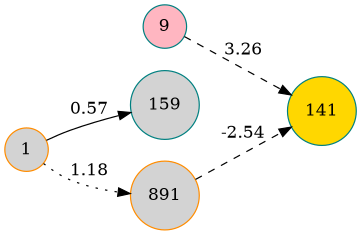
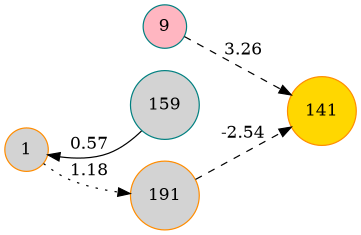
node "141": color teal -> darkorange
edge "1" -> "159": reversed
node "891": label "891" -> "191"
